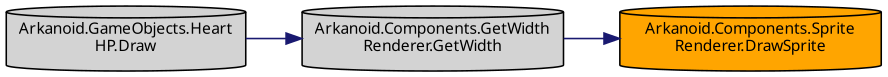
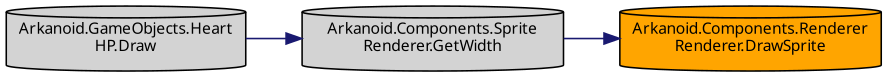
node "Arkanoid.Components.GetWidth Renderer.GetWidth": label "Arkanoid.Components.GetWidth Renderer.GetWidth" -> "Arkanoid.Components.Sprite Renderer.GetWidth"
node "Arkanoid.Components.Sprite Renderer.DrawSprite": label "Arkanoid.Components.Sprite Renderer.DrawSprite" -> "Arkanoid.Components.Renderer Renderer.DrawSprite"
